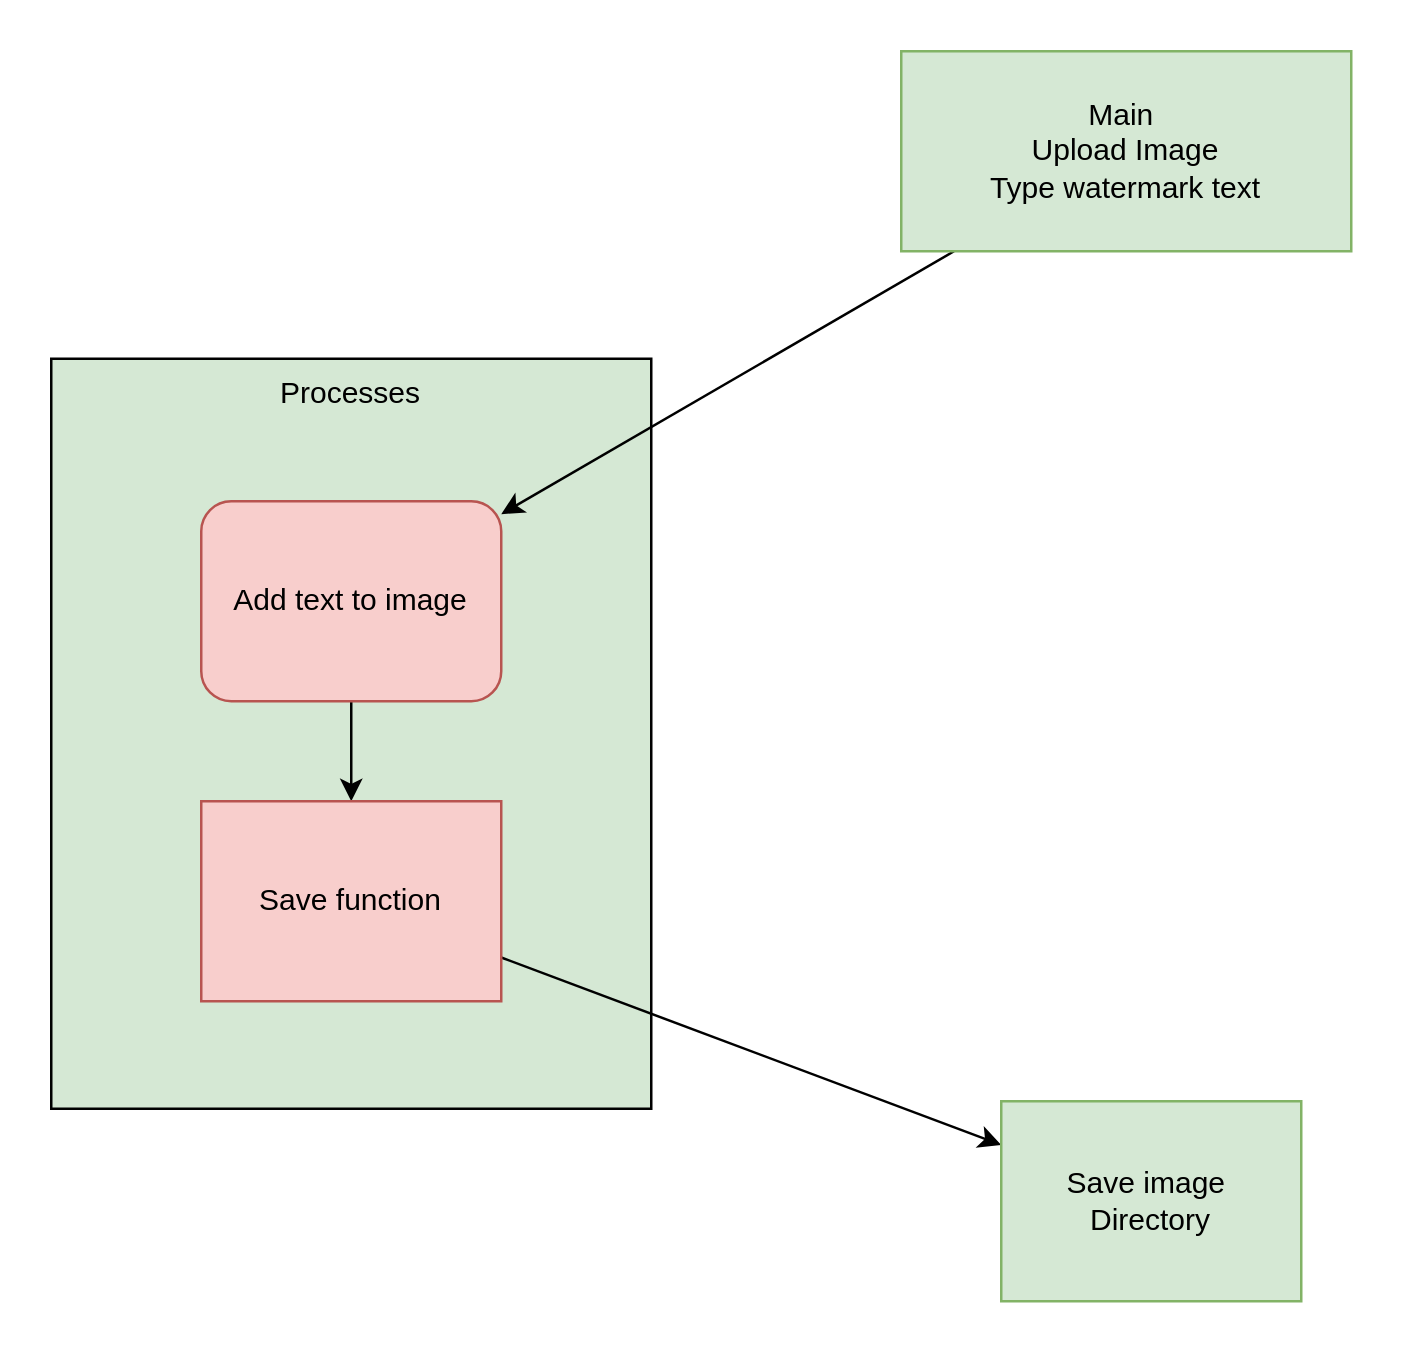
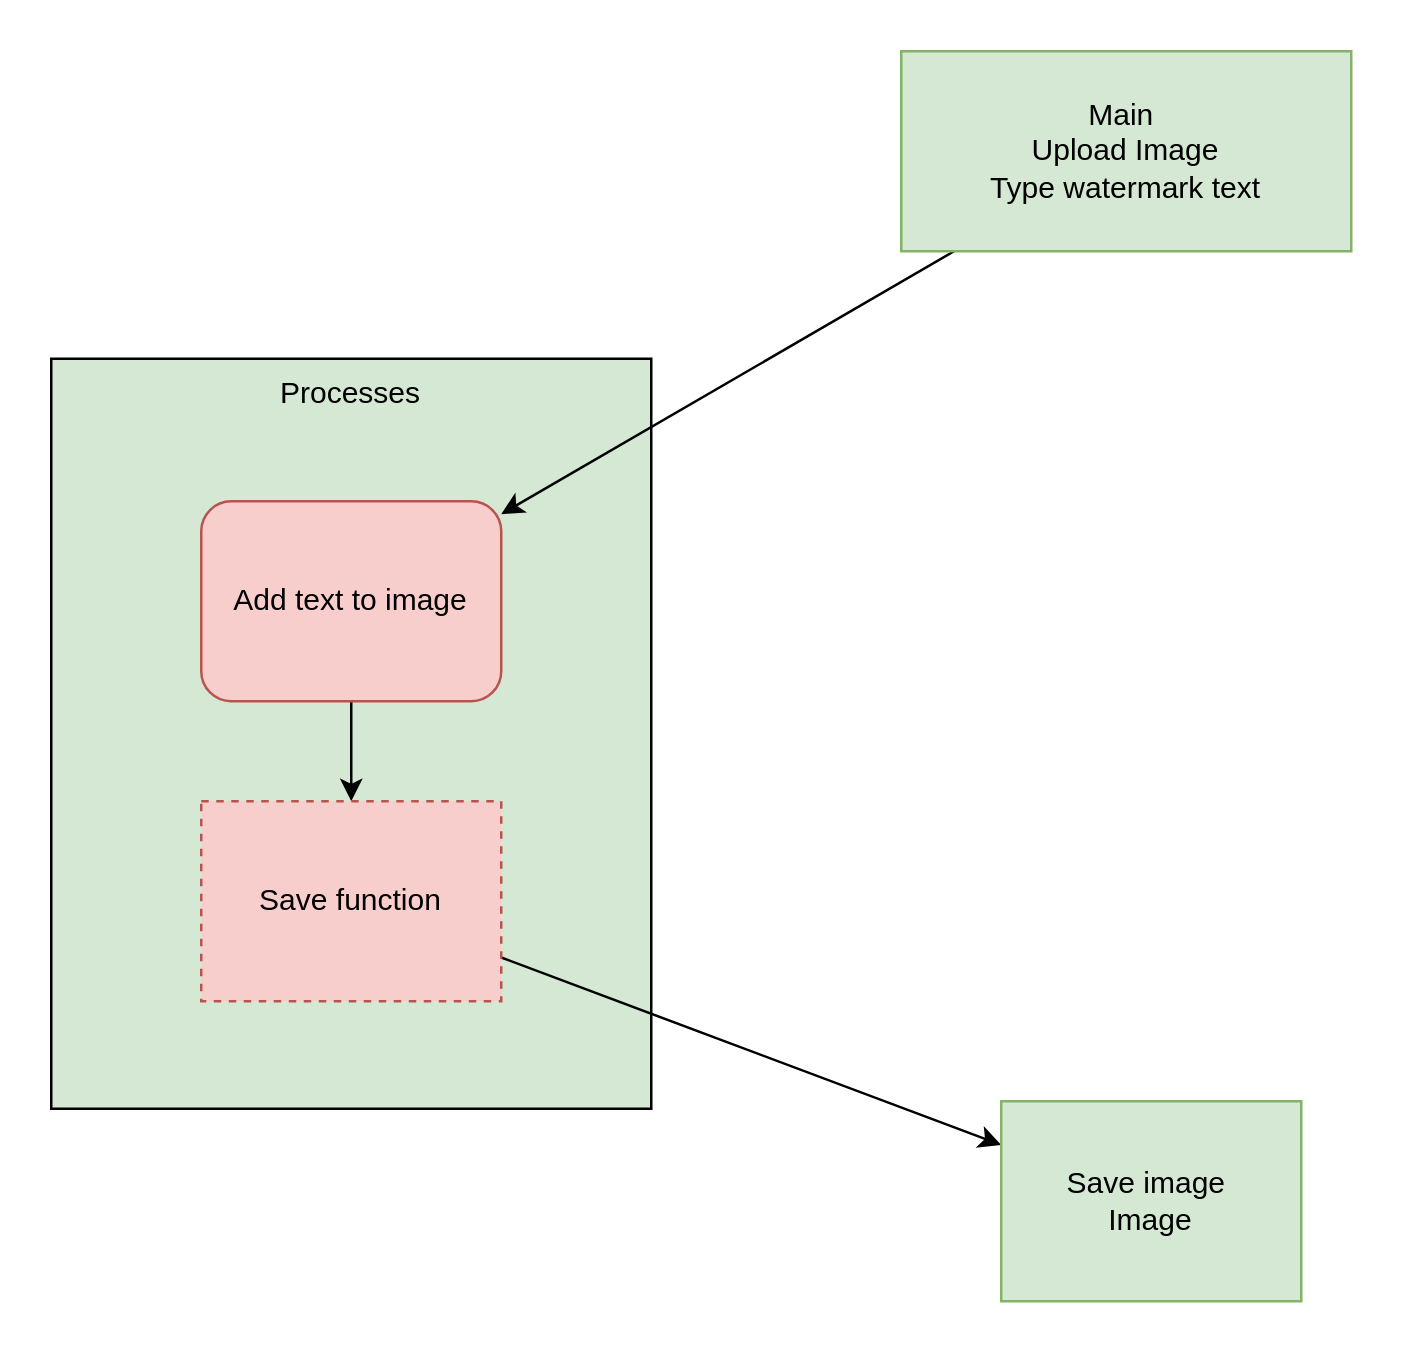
node "Save function": style solid -> dashed
node "Save image Directory": label "Save image Directory" -> "Save image Image"
